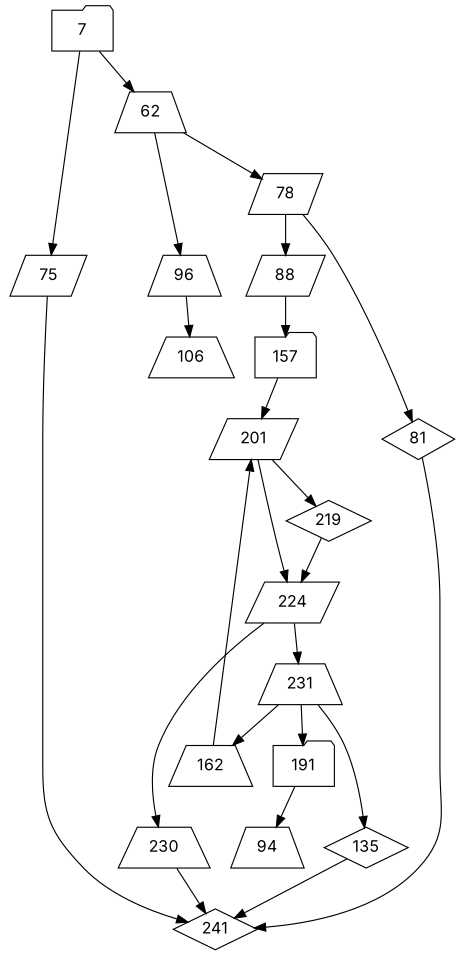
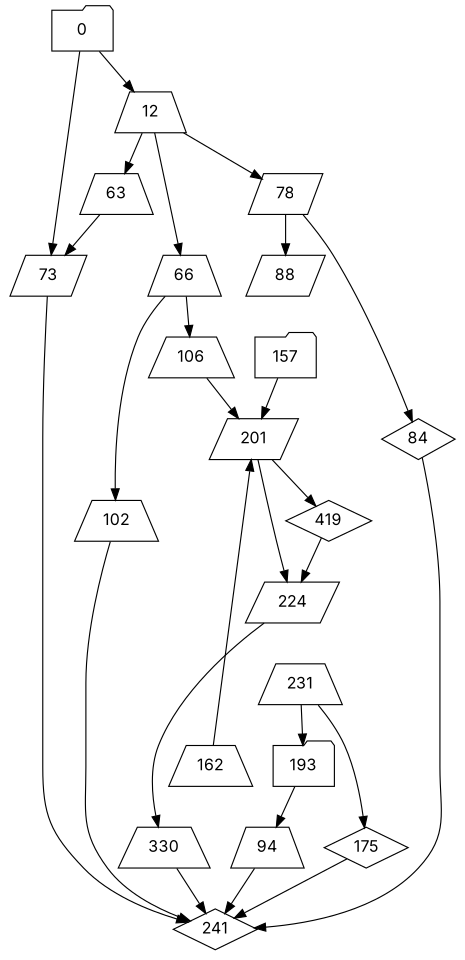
node "7": label "7" -> "0"
node "62": label "62" -> "12"
node "63": added
node "75": label "75" -> "73"
node "96": label "96" -> "66"
edge "88" -> "157": removed
edge "106" -> "201": added
node "81": label "81" -> "84"
node "102": added
node "219": label "219" -> "419"
edge "224" -> "231": removed
edge "231" -> "162": removed
node "191": label "191" -> "193"
node "230": label "230" -> "330"
node "135": label "135" -> "175"
edge "94" -> "241": added
